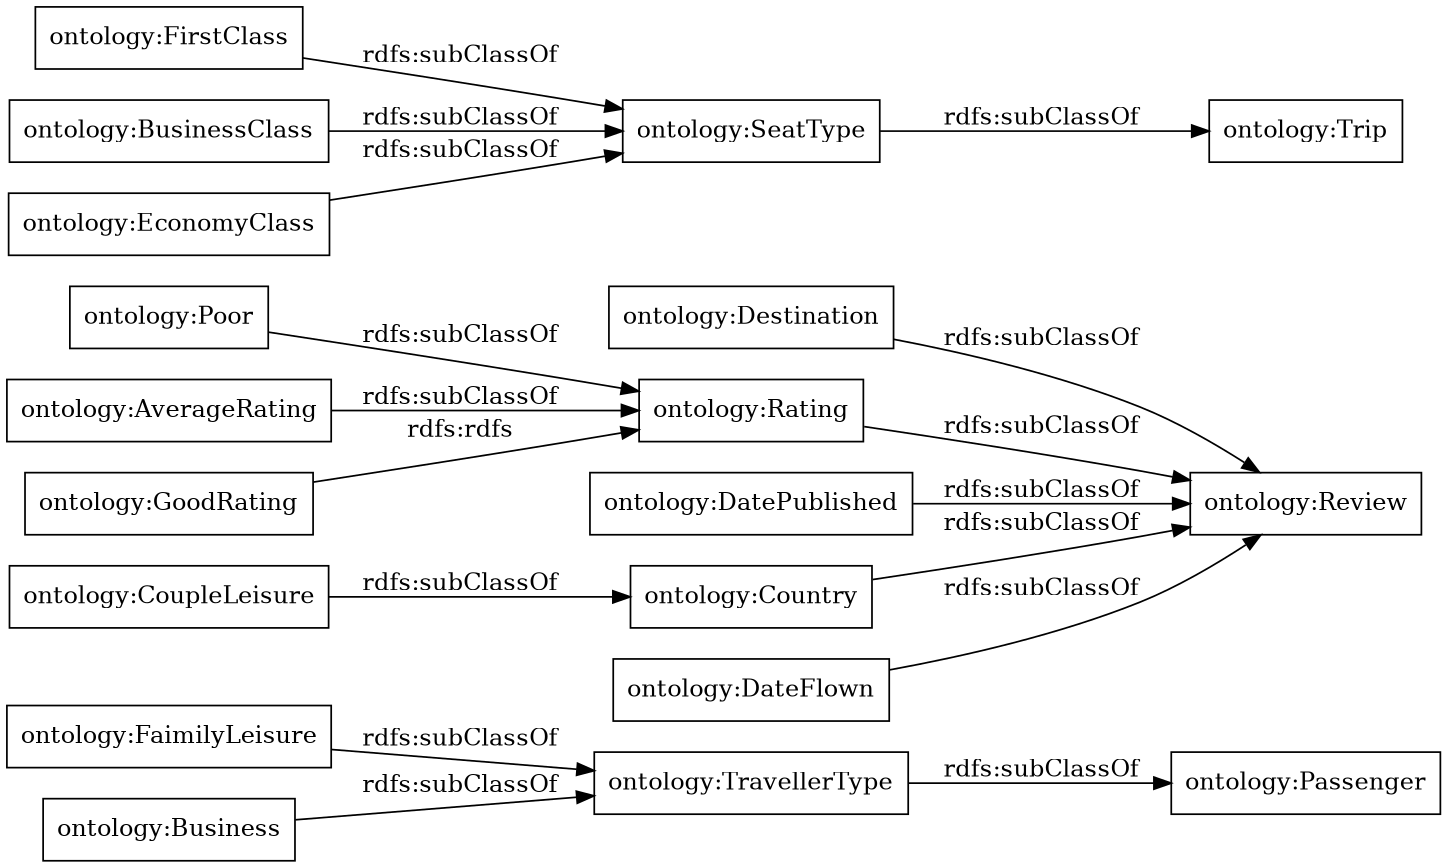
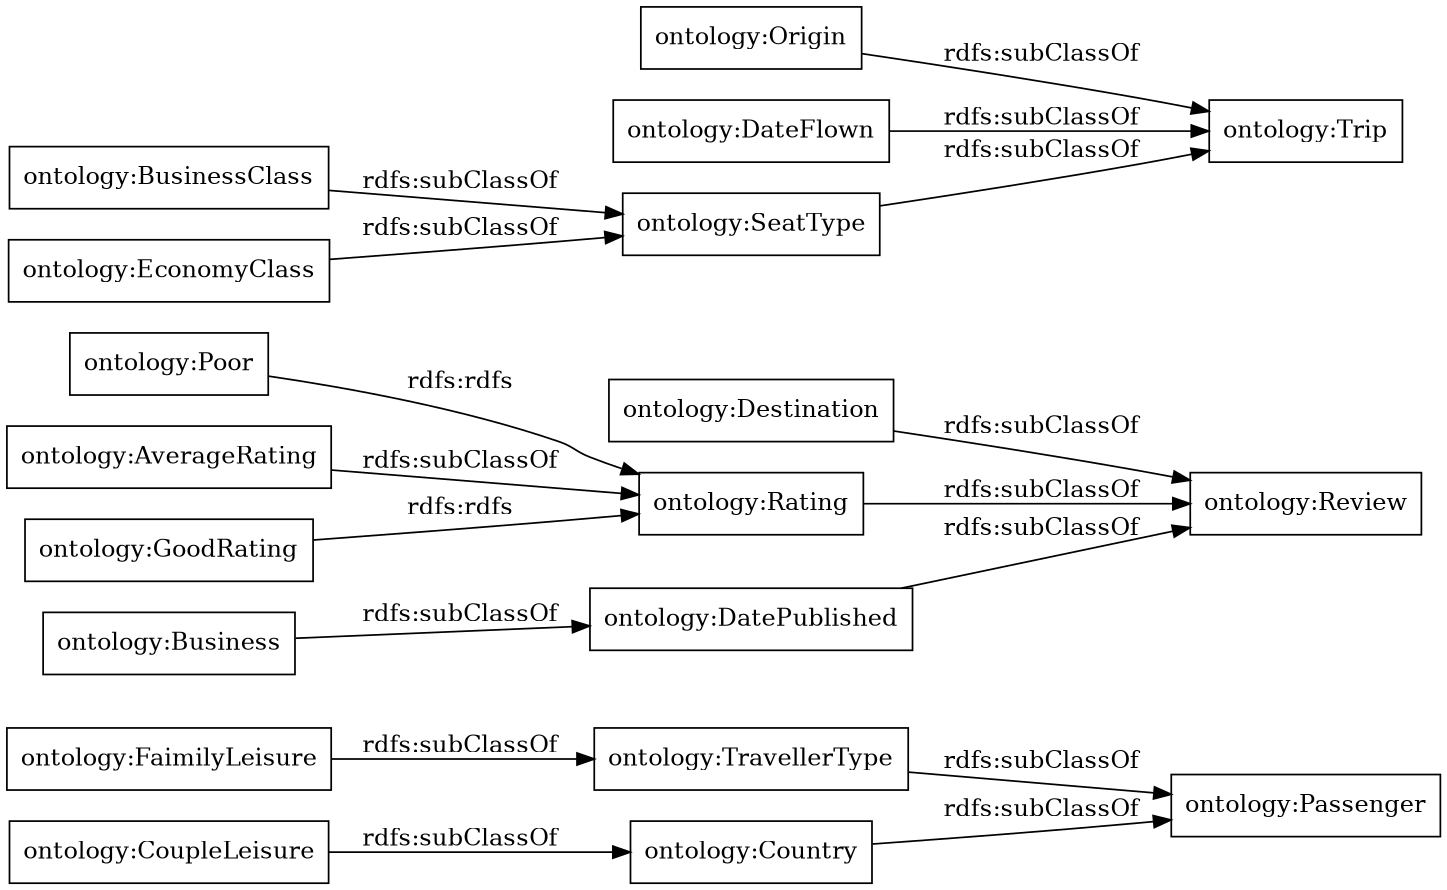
node "ontology:FirstClass": removed
node "ontology:Origin": added
edge "ontology:Poor" -> "ontology:Rating": label "rdfs:subClassOf" -> "rdfs:rdfs"
edge "ontology:Country" -> "ontology:Review": now "ontology:Country" -> "ontology:Passenger"
edge "ontology:DateFlown" -> "ontology:Review": now "ontology:DateFlown" -> "ontology:Trip"
edge "ontology:Business" -> "ontology:TravellerType": now "ontology:Business" -> "ontology:DatePublished"
